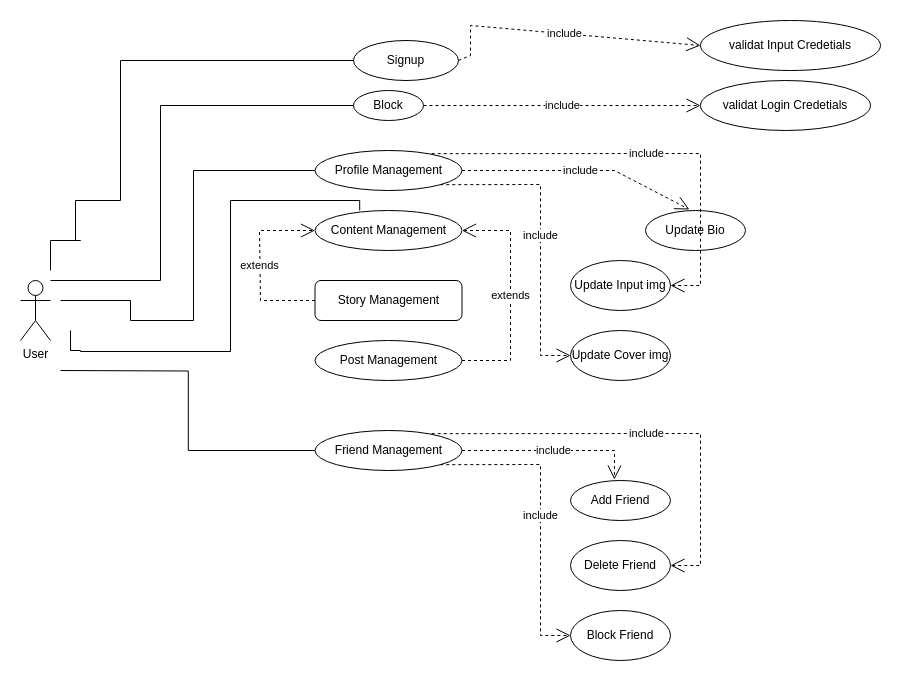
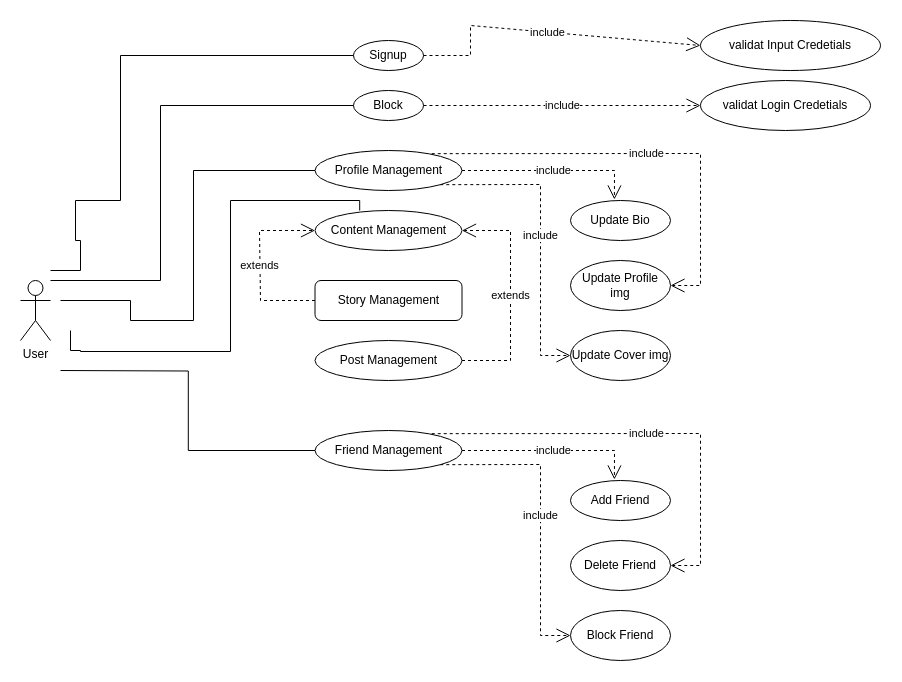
node "Signup": size 105x40 -> 70x30
node "Update Bio": moved (696, 231) -> (621, 221)
node "Update Input img": label "Update Input img" -> "Update Profile img"
